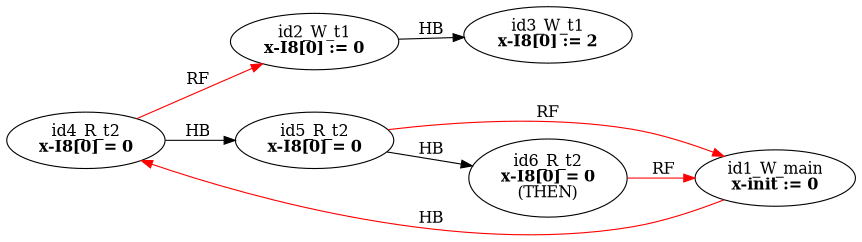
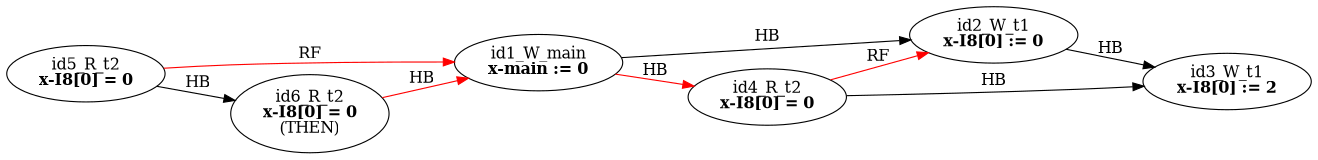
edge "id1_W_main" -> "id2_W_t1": added, label "HB"
edge "id4_R_t2" -> "id5_R_t2": now "id4_R_t2" -> "id3_W_t1"
edge "id6_R_t2" -> "id1_W_main": label "RF" -> "HB"
node "id1_W_main": text "x-init := 0" -> "x-main := 0"
